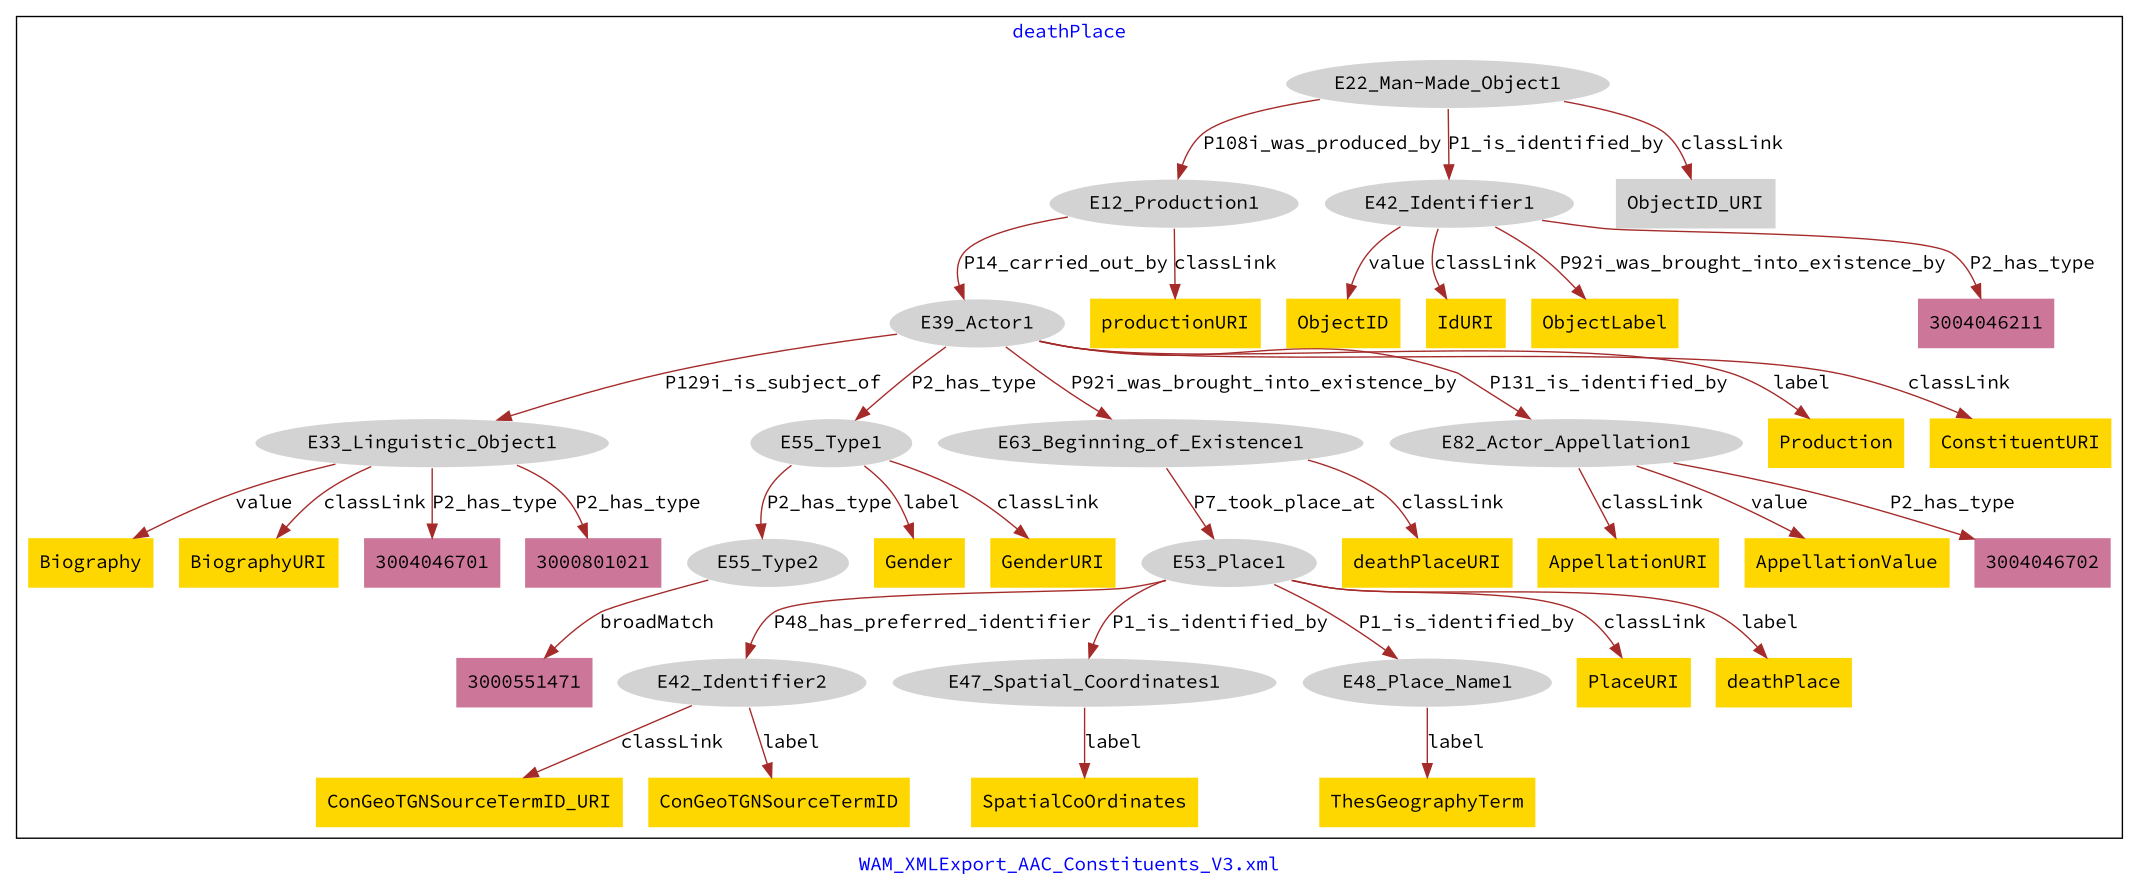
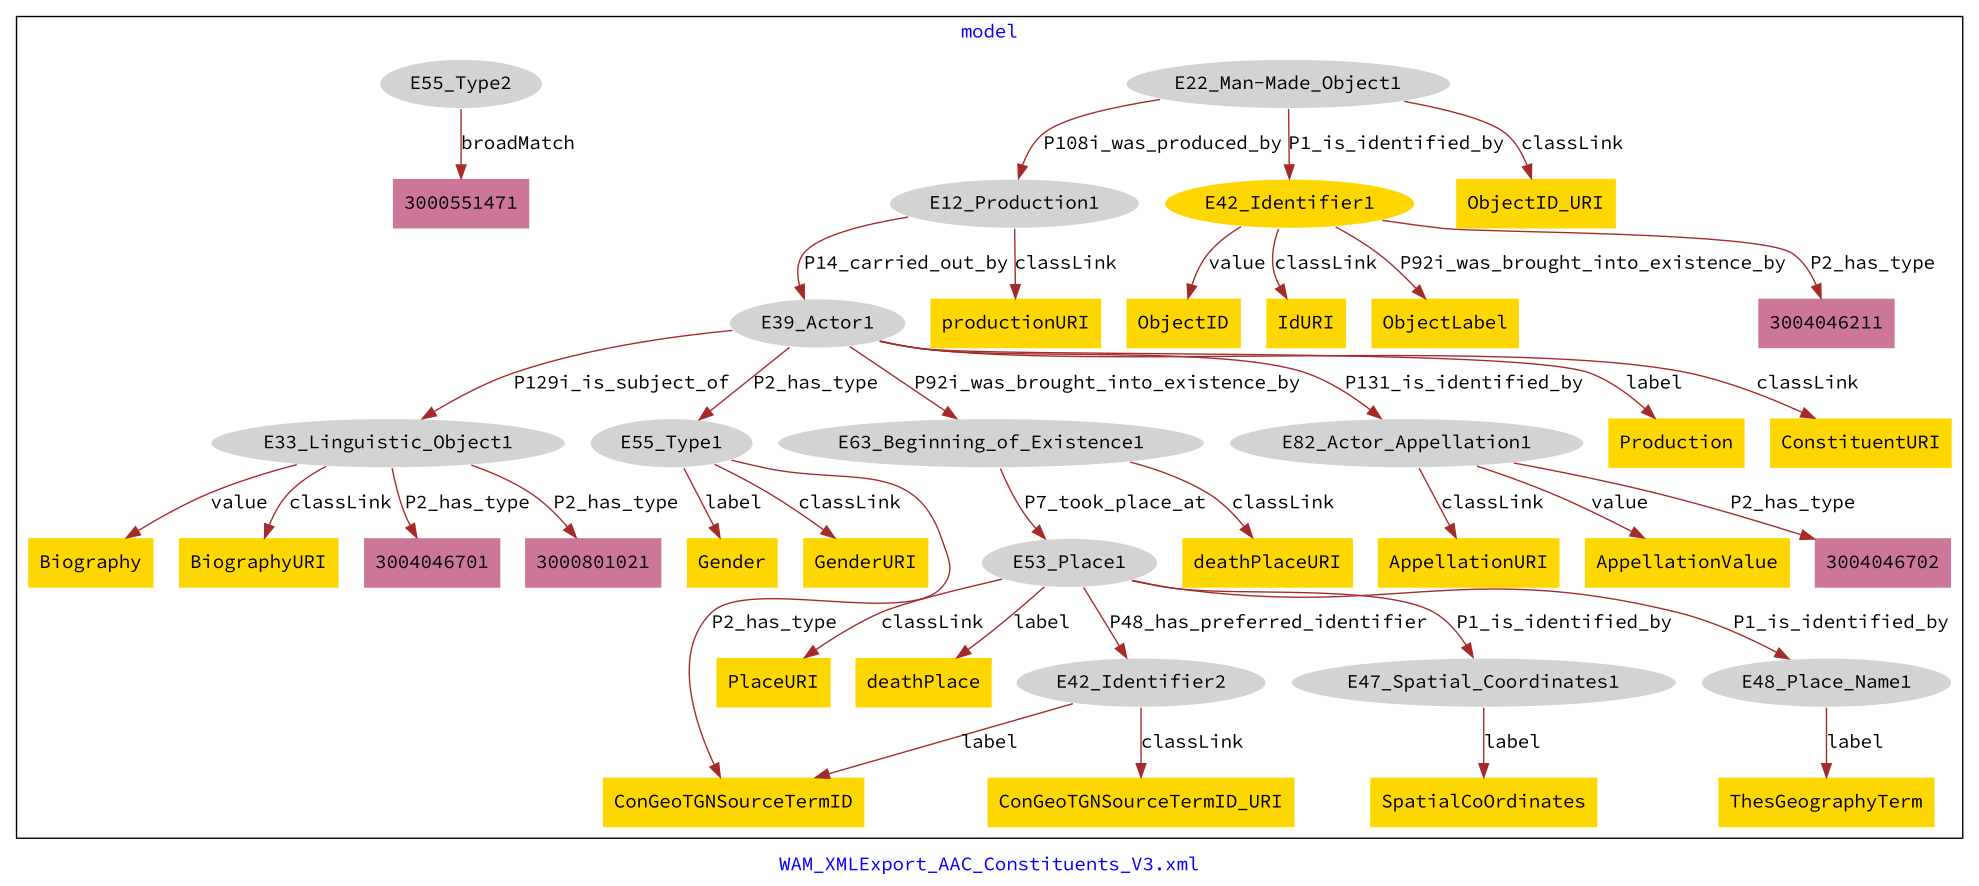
cluster "deathPlace": label "deathPlace" -> "model"
node "E42_Identifier1": fillcolor lightgray -> gold
node "ObjectID_URI": fillcolor lightgray -> gold
edge "E55_Type1" -> "E55_Type2": now "E55_Type1" -> "ConGeoTGNSourceTermID"
